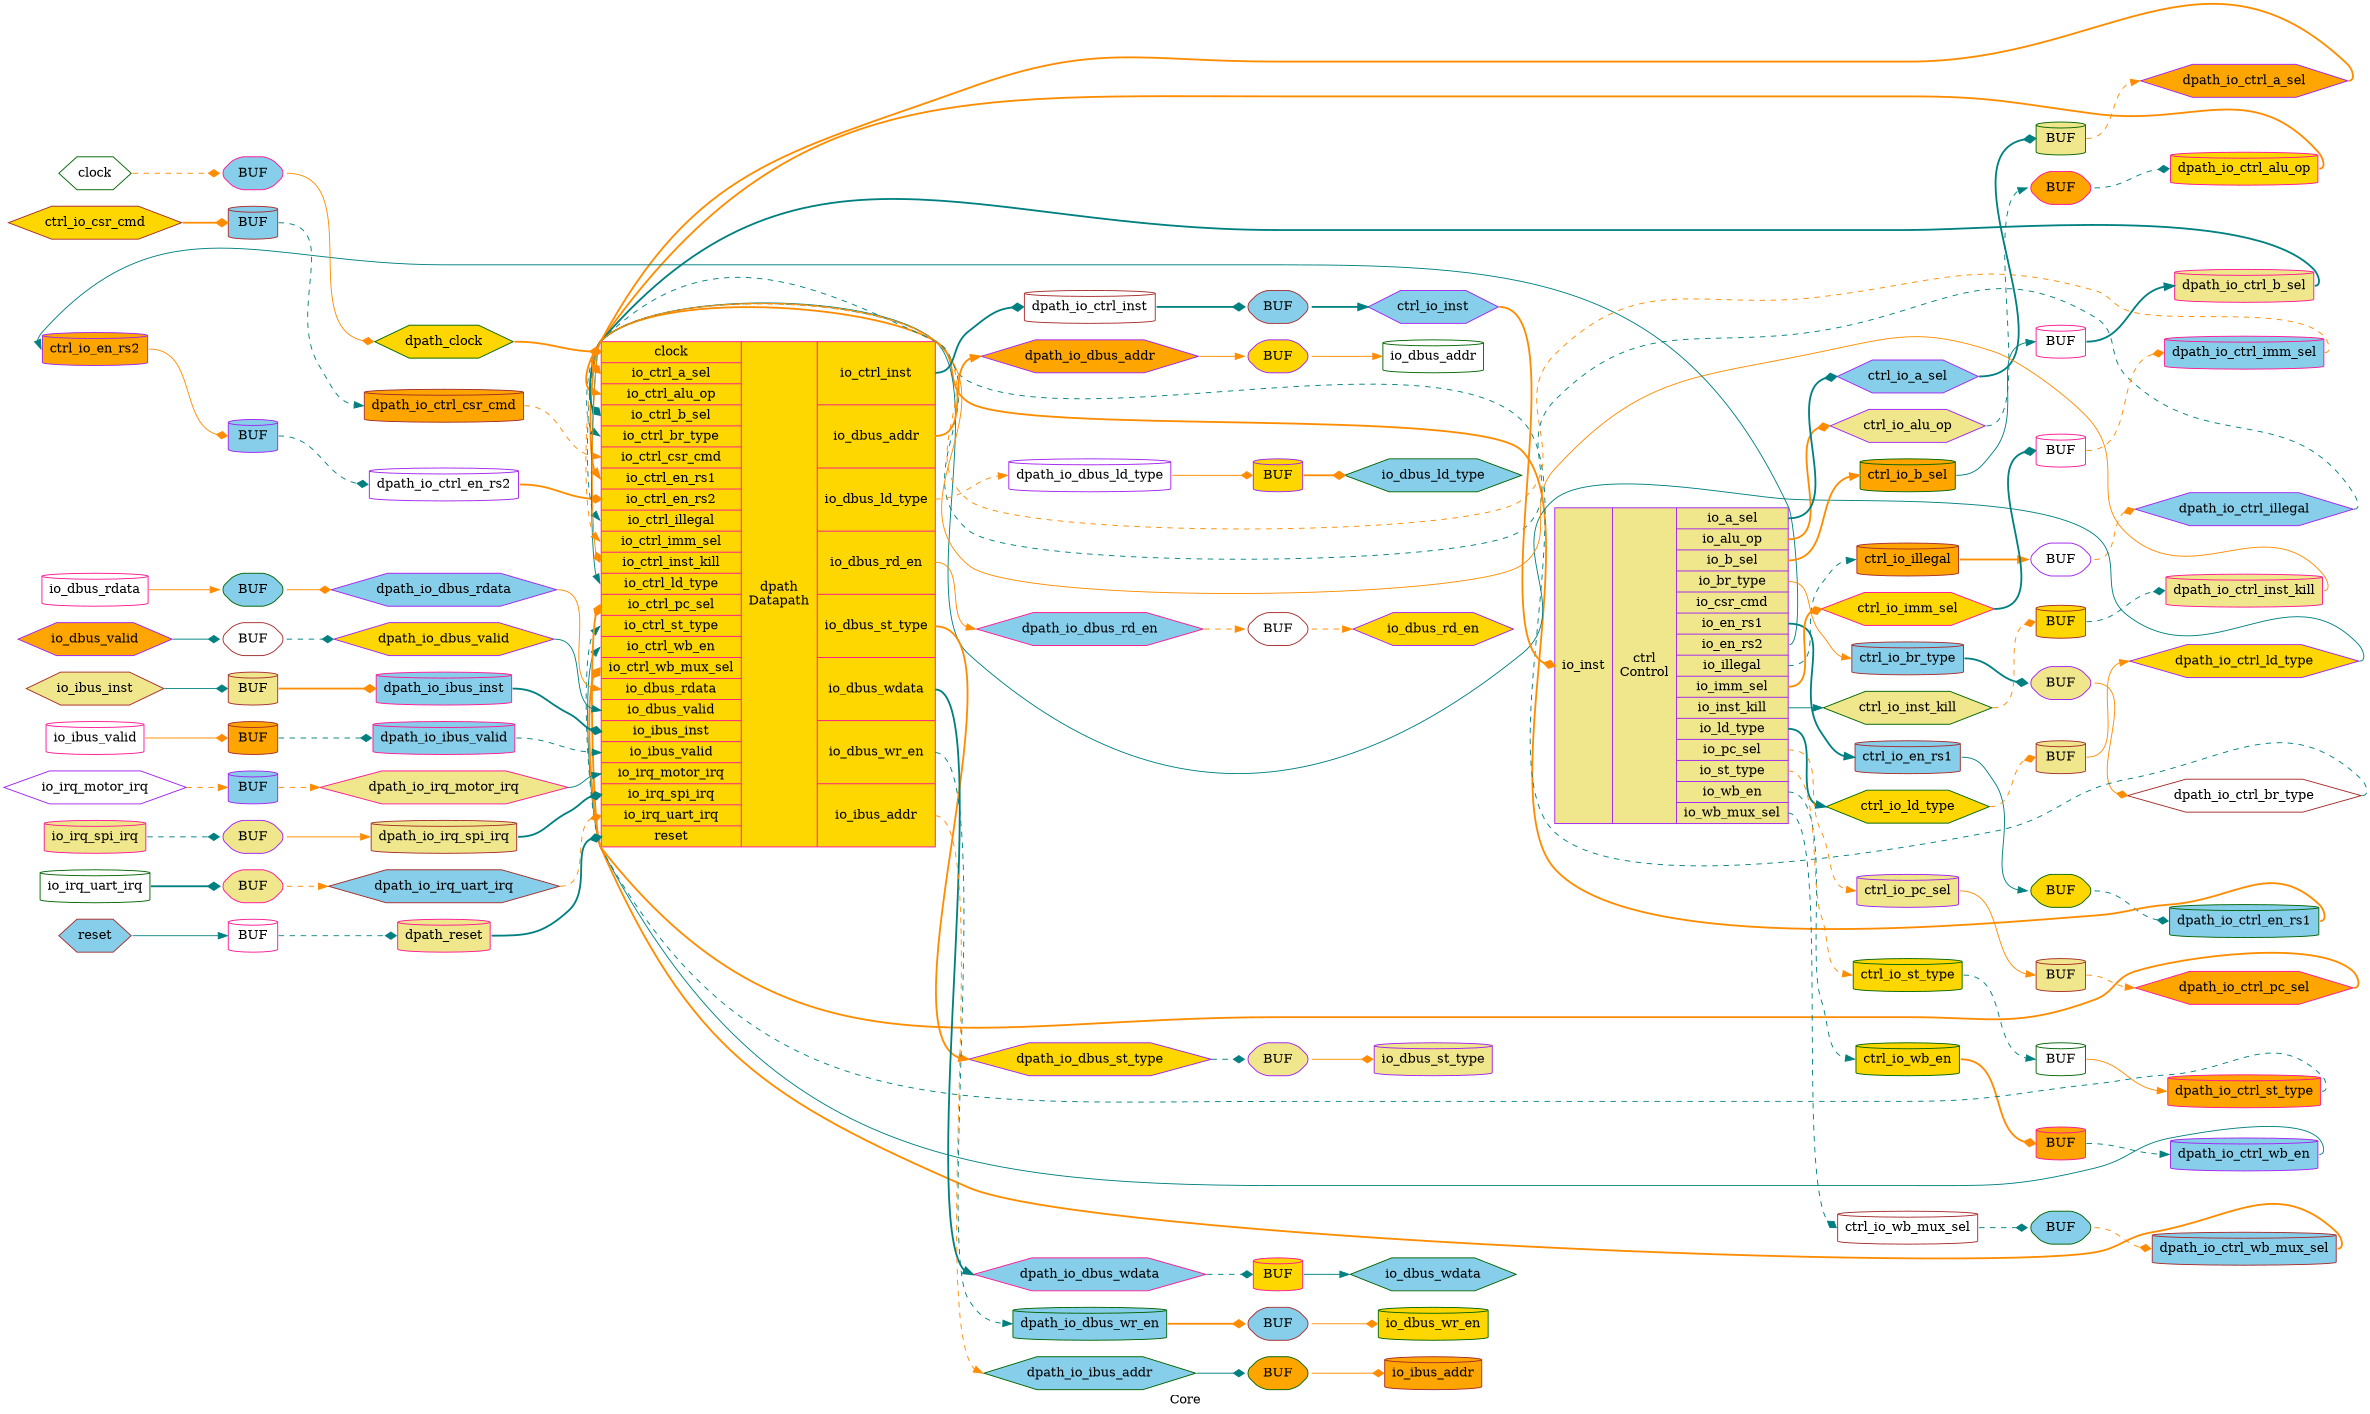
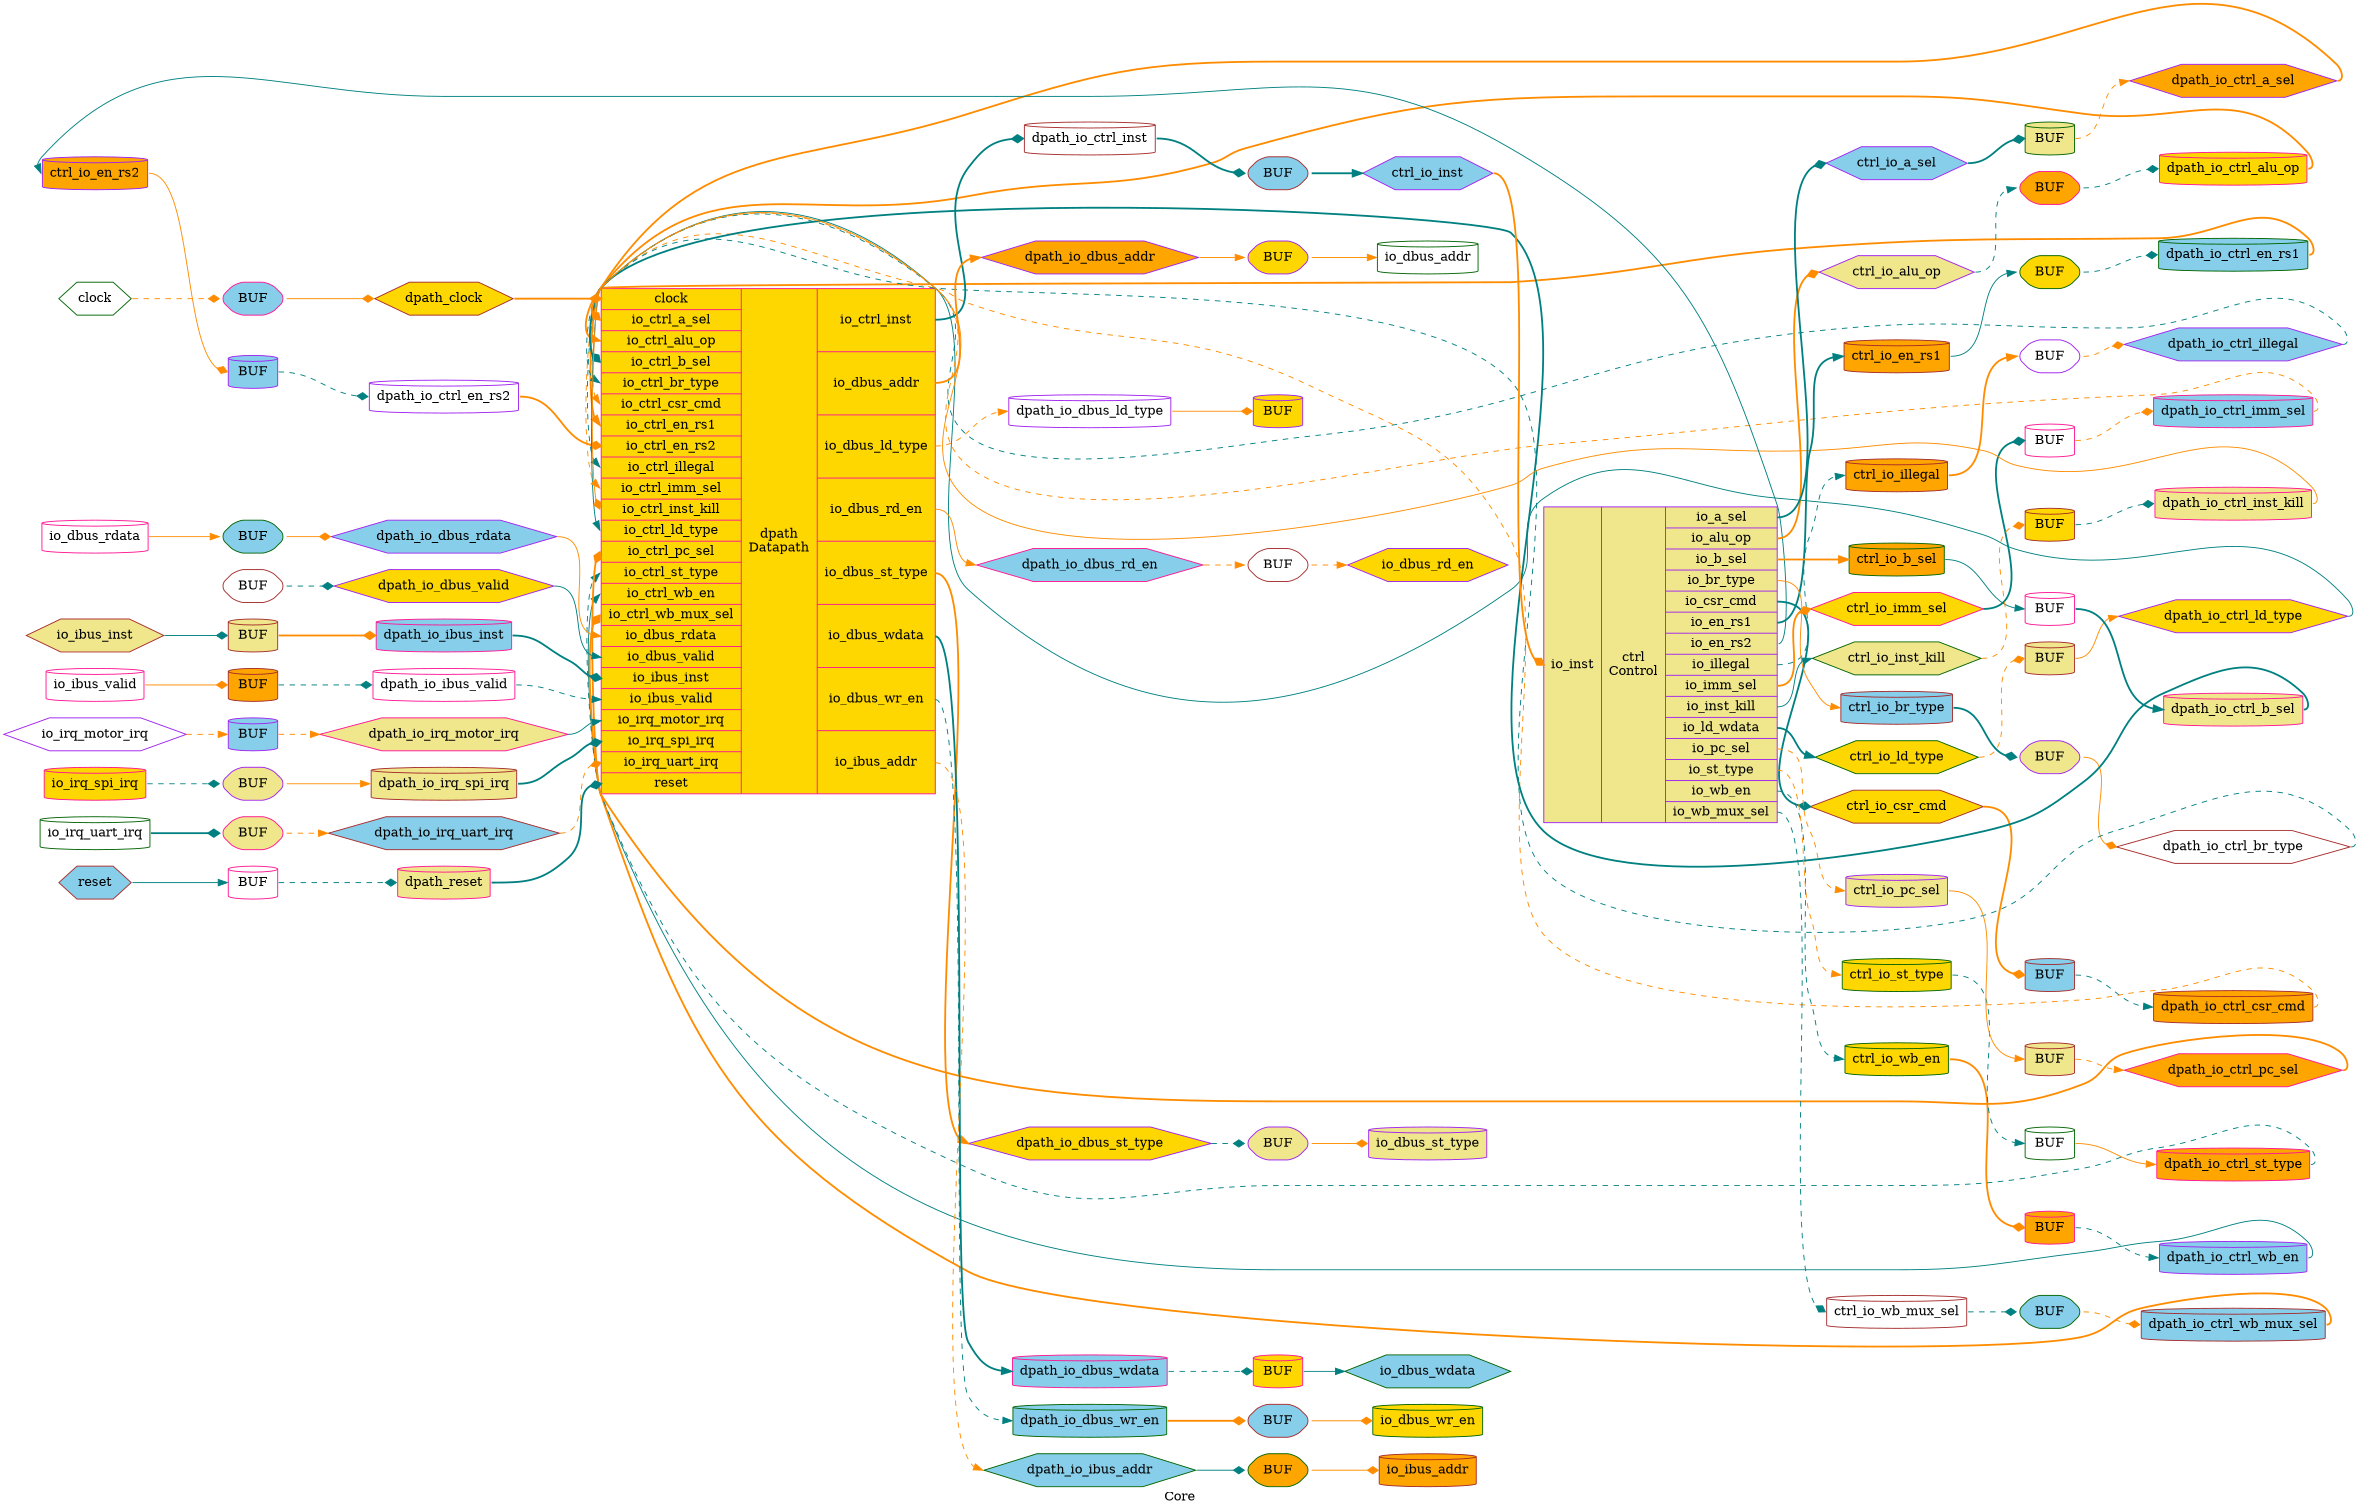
node "dpath_clock": color darkgreen -> brown
node "io_dbus_ld_type": removed
node "io_dbus_valid": removed
edge "io_inst" -> "ctrl_io_csr_cmd": added
node "io_inst": text "io_ld_type" -> "io_ld_wdata"
node "dpath_io_ibus_valid": fillcolor skyblue -> white
node "ctrl_io_en_rs1": fillcolor skyblue -> orange
node "io_irq_spi_irq": fillcolor khaki -> gold
node "dpath_io_dbus_wdata": shape hexagon -> cylinder
